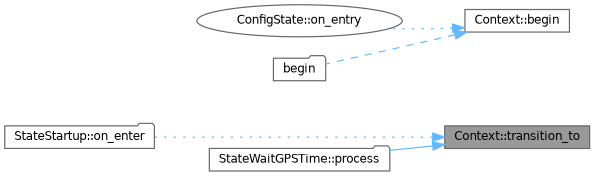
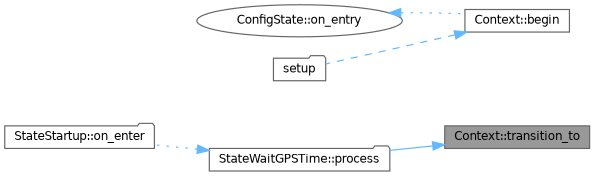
edge "ConfigState::on_entry" -> "Context::begin": reversed
node "begin": label "begin" -> "setup"
edge "StateStartup::on_enter" -> "Context::transition_to": now "StateStartup::on_enter" -> "StateWaitGPSTime::process"
